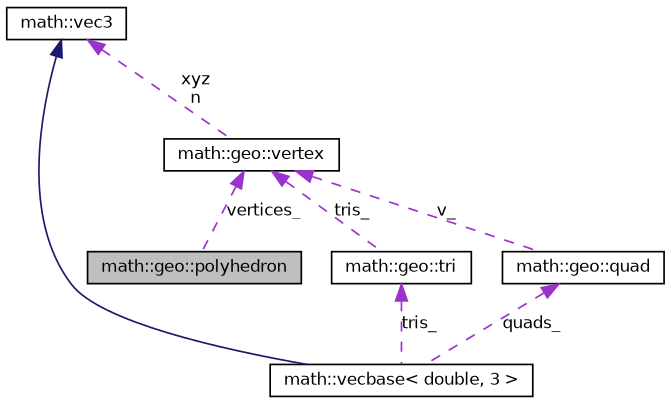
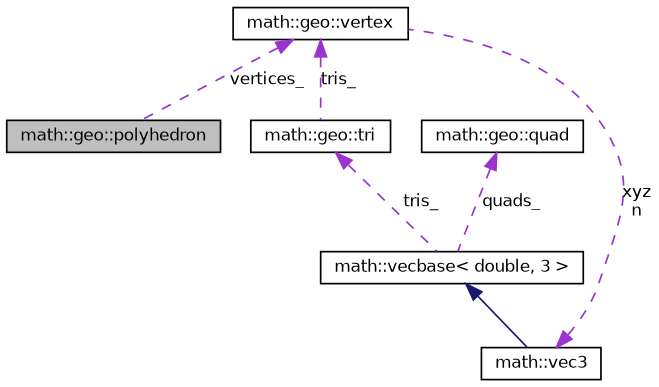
edge "math::geo::quad" -> "math::geo::vertex": removed, label "v_"
edge "math::vecbase< double, 3 >" -> "math::vec3": reversed
